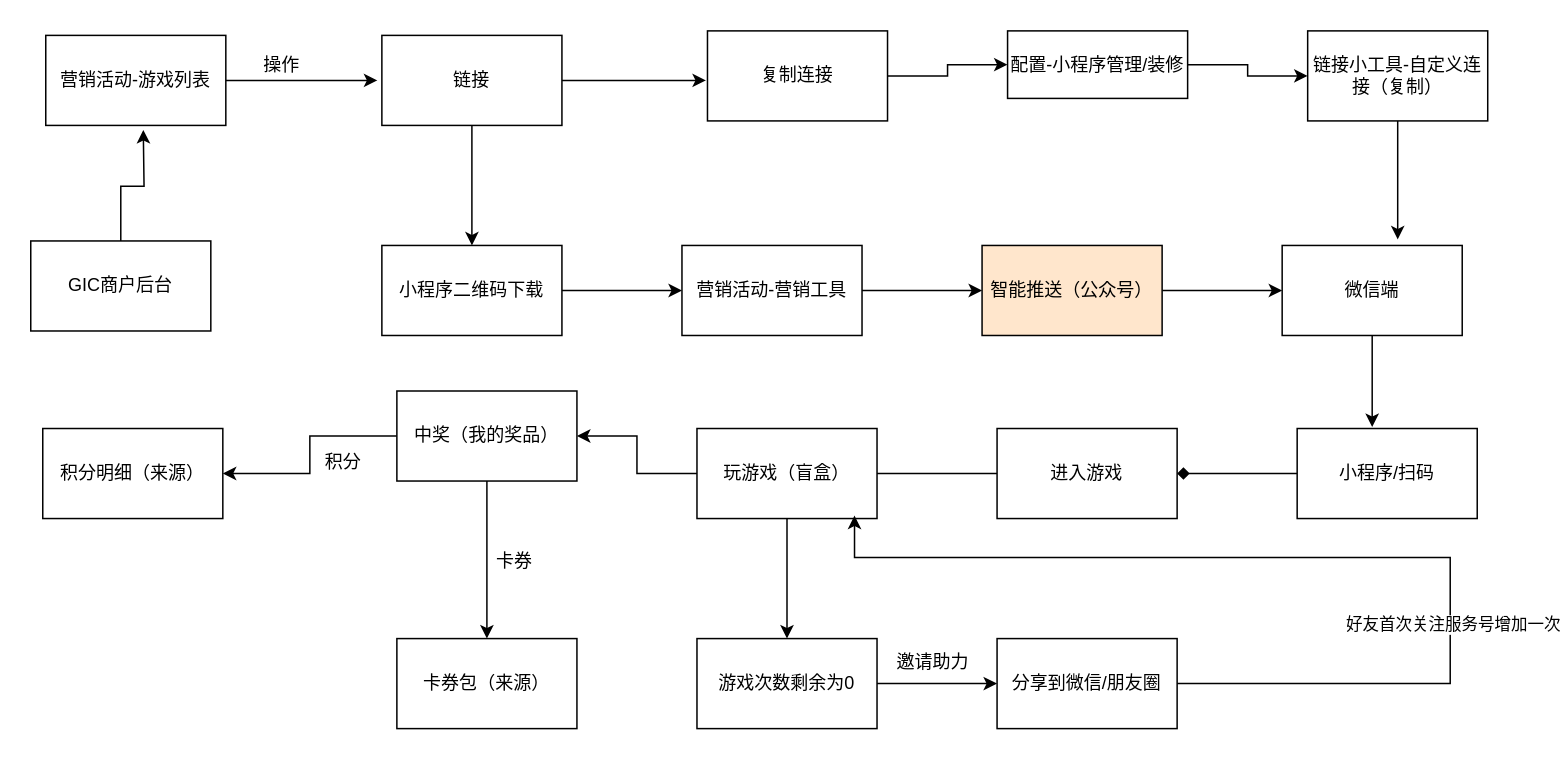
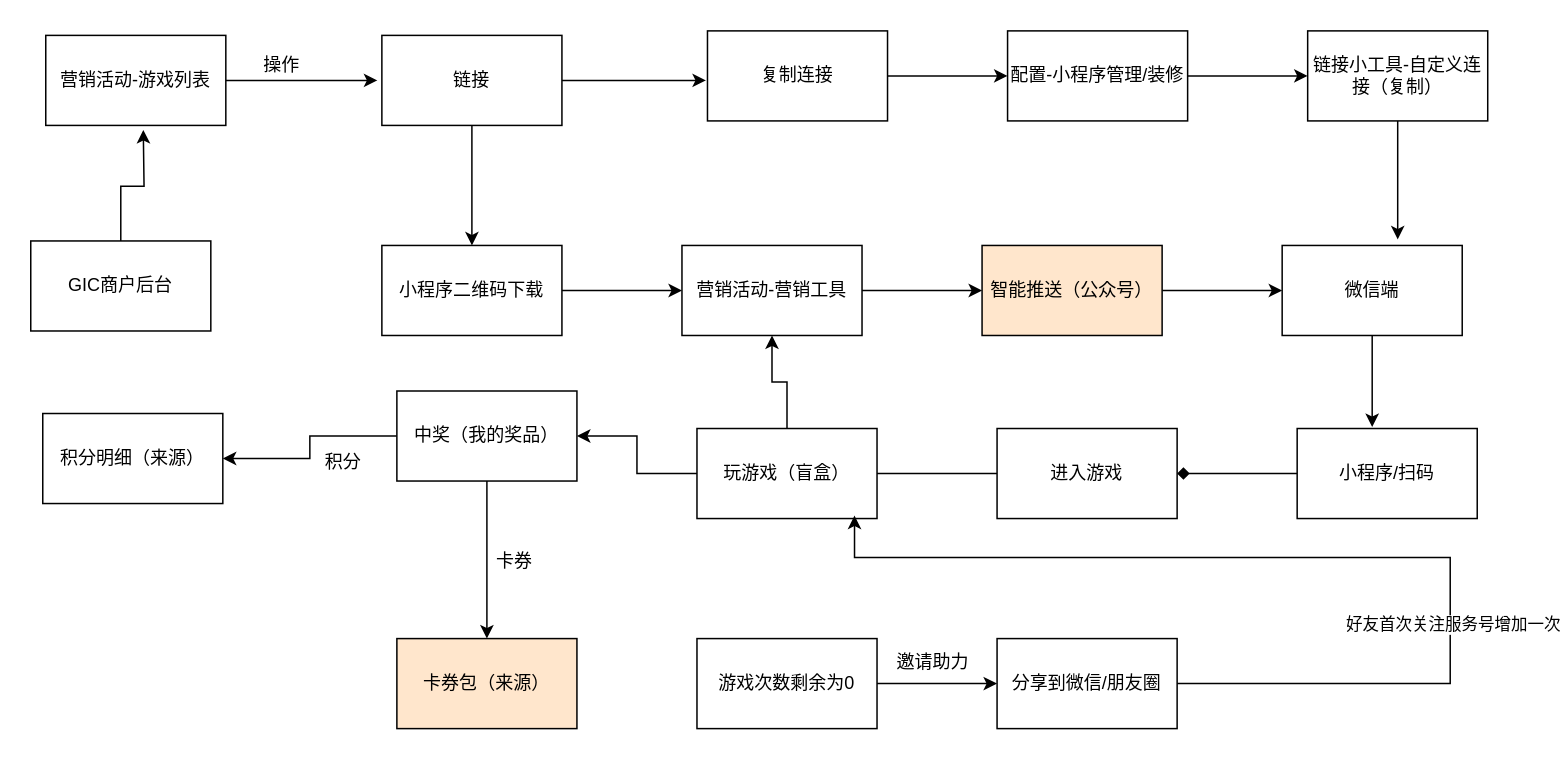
node "配置-小程序管理/装修": size 180x68 -> 180x90
node "积分明细（来源）": moved (133, 473) -> (133, 458)
edge "玩游戏（盲盒）" -> "游戏次数剩余为0": now "玩游戏（盲盒）" -> "营销活动-营销工具"
node "卡券包（来源）": fillcolor #ffffff -> #ffe6cc
